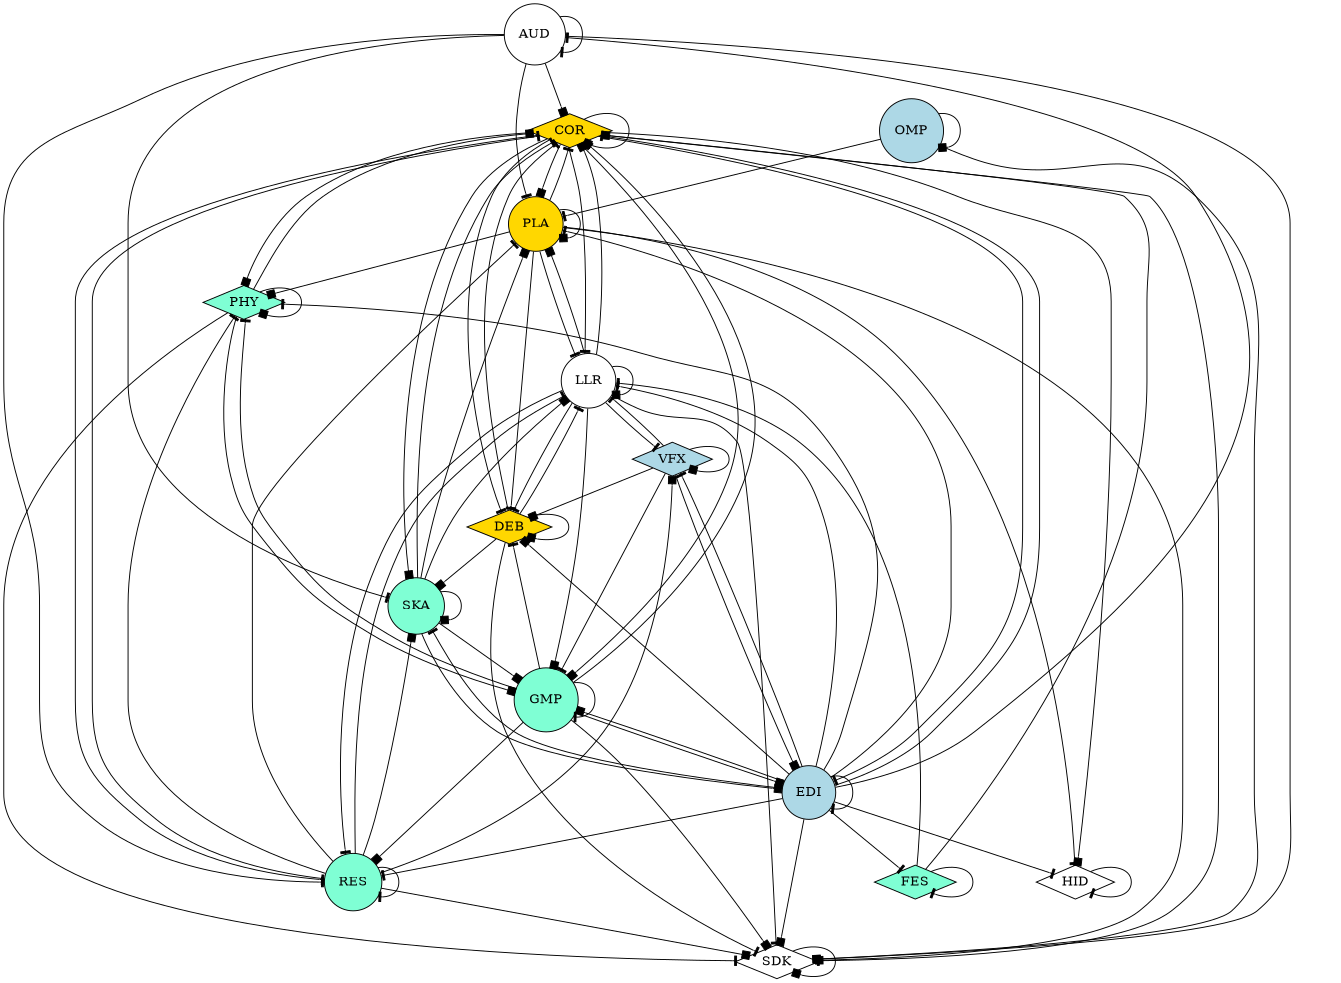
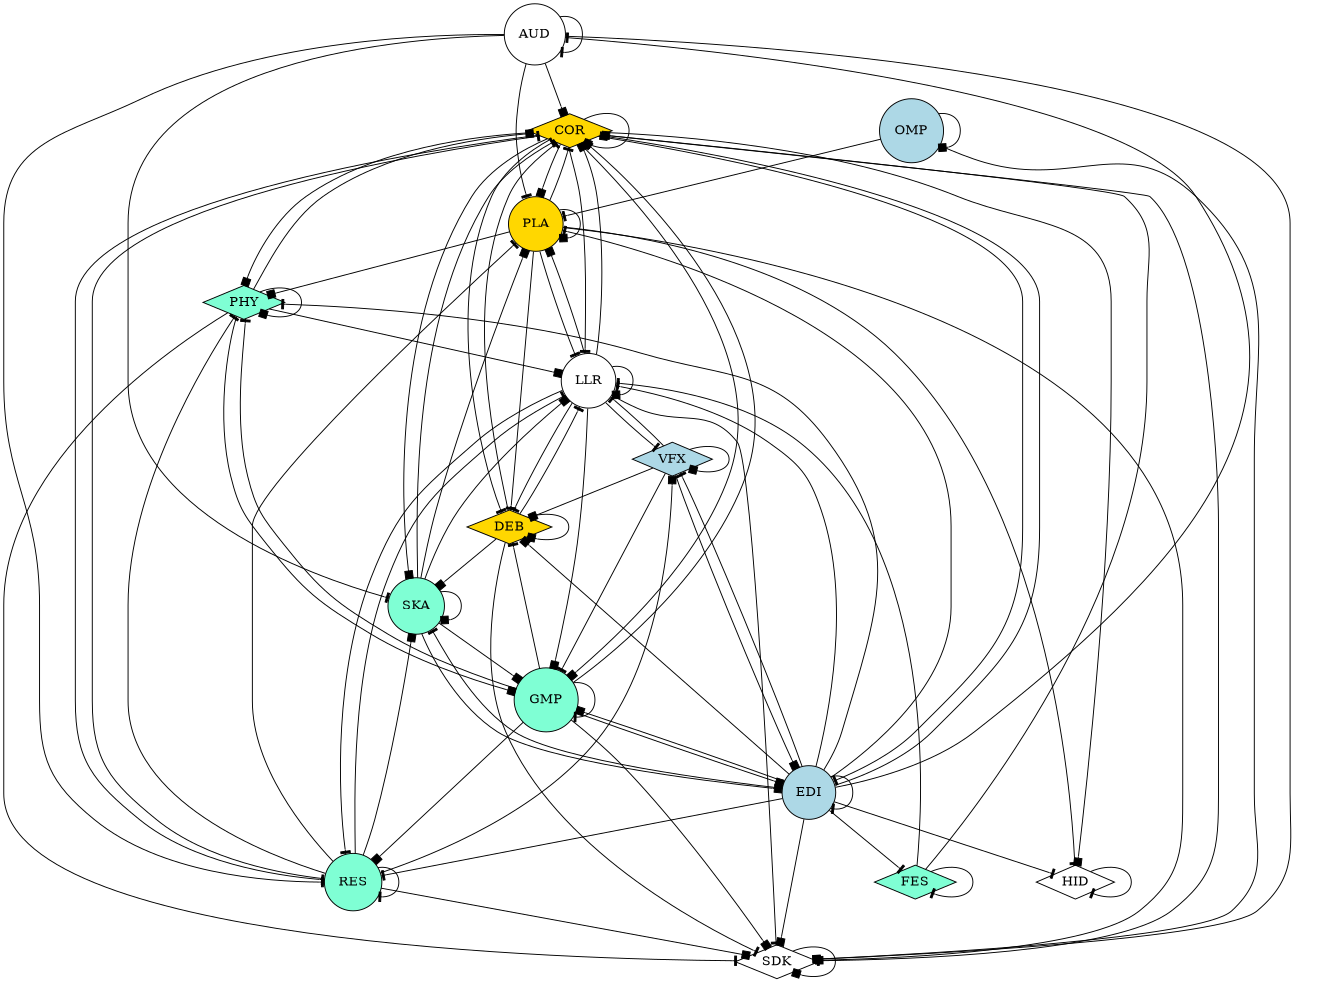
edge "PHY" -> "LLR": added
edge "EDI" -> "COR": arrowhead tee -> box
